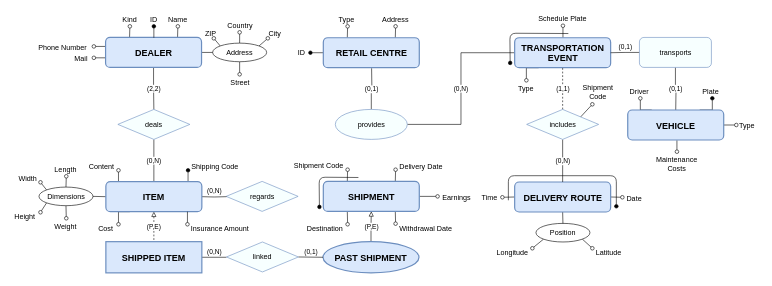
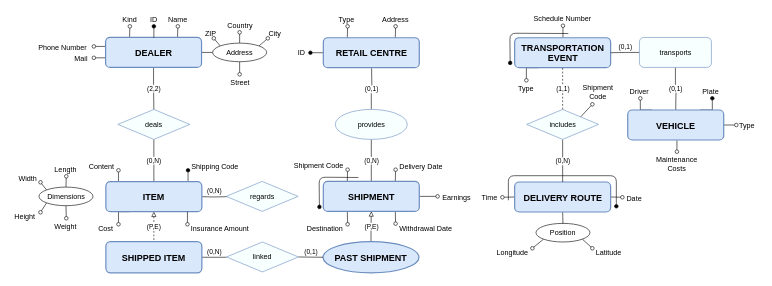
node "Schedule Plate": label "Schedule Plate" -> "Schedule Number"
edge "TRANSPORTATION EVENT" -- "provides": removed, label "(0,N)"
edge "provides" -- "SHIPMENT": added, label "(0,N)"
edge "Dimensions" -- "ITEM": removed
node "SHIPPED ITEM": shape rectangle -> rounded rectangle
